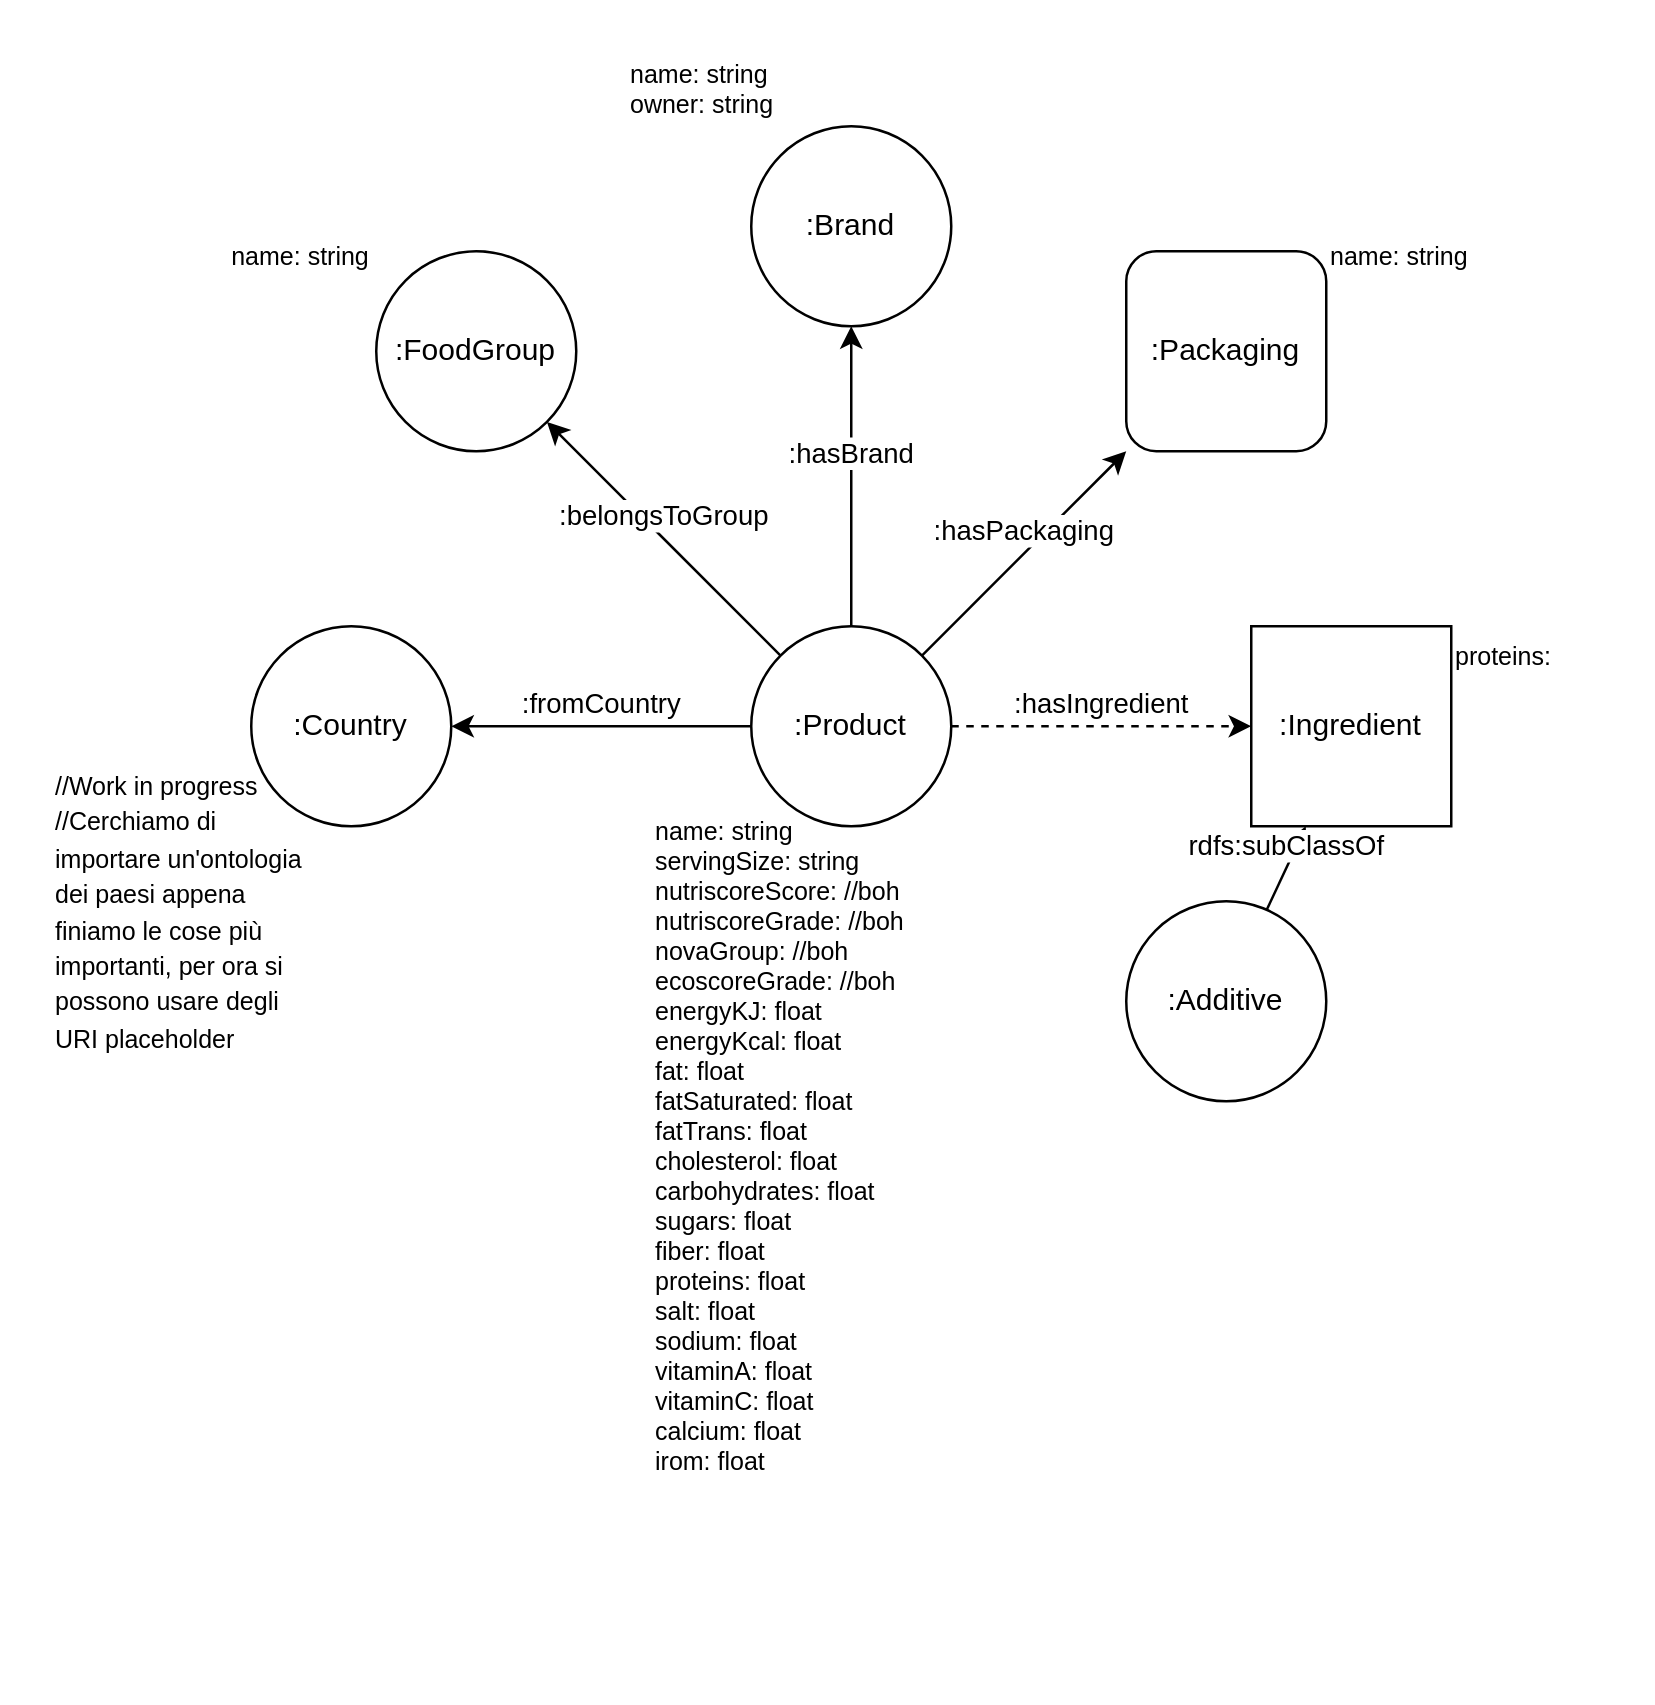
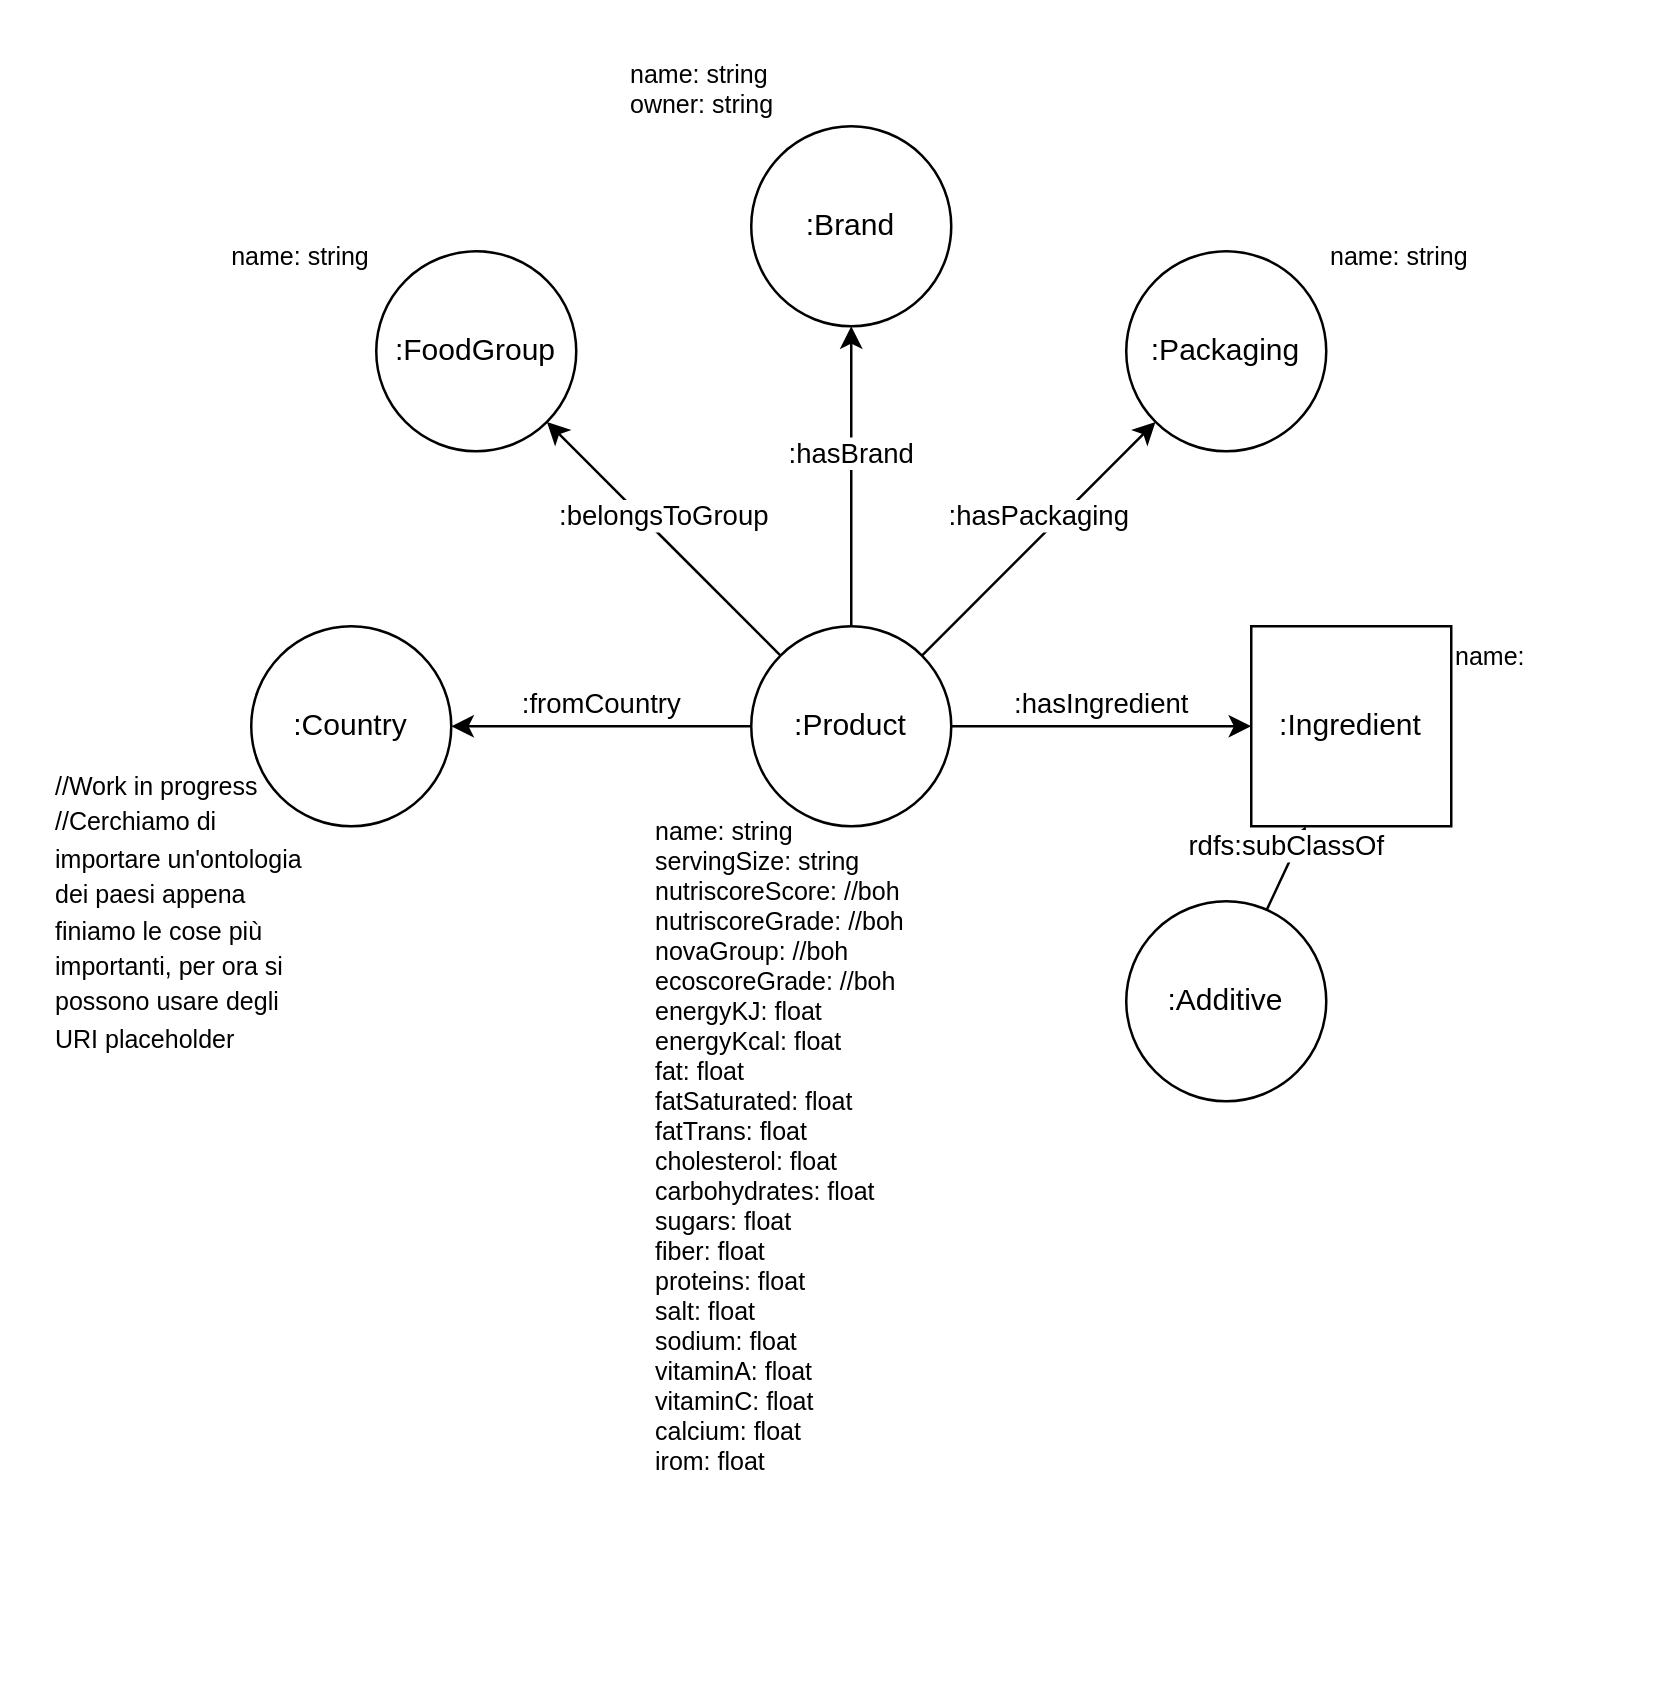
node ":Packaging": shape rounded rectangle -> ellipse
node "proteins:": label "proteins:" -> "name:"
edge ":Product" -> ":Ingredient": style dashed -> solid
